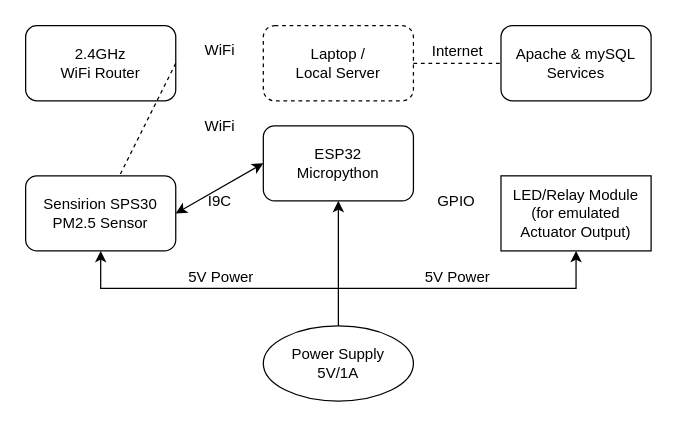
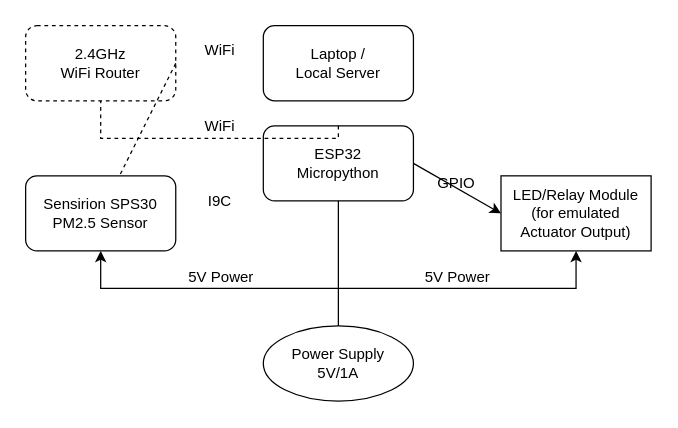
node "Internet": removed
node "2.4GHz WiFi Router": style solid -> dashed
node "Laptop / Local Server": style dashed -> solid
edge "Laptop / Local Server" -- "Apache & mySQL Services": removed
node "Apache & mySQL Services": removed
edge "2.4GHz WiFi Router" -- "ESP32 Micropython": added
edge "ESP32 Micropython" -> "LED/Relay Module (for emulated Actuator Output)": added
edge "ESP32 Micropython" -- "Sensirion SPS30 PM2.5 Sensor": removed
node "GPIO": moved (456, 202) -> (456, 183)
edge "Power Supply 5V/1A" -> "ESP32 Micropython": arrowhead classic -> none
